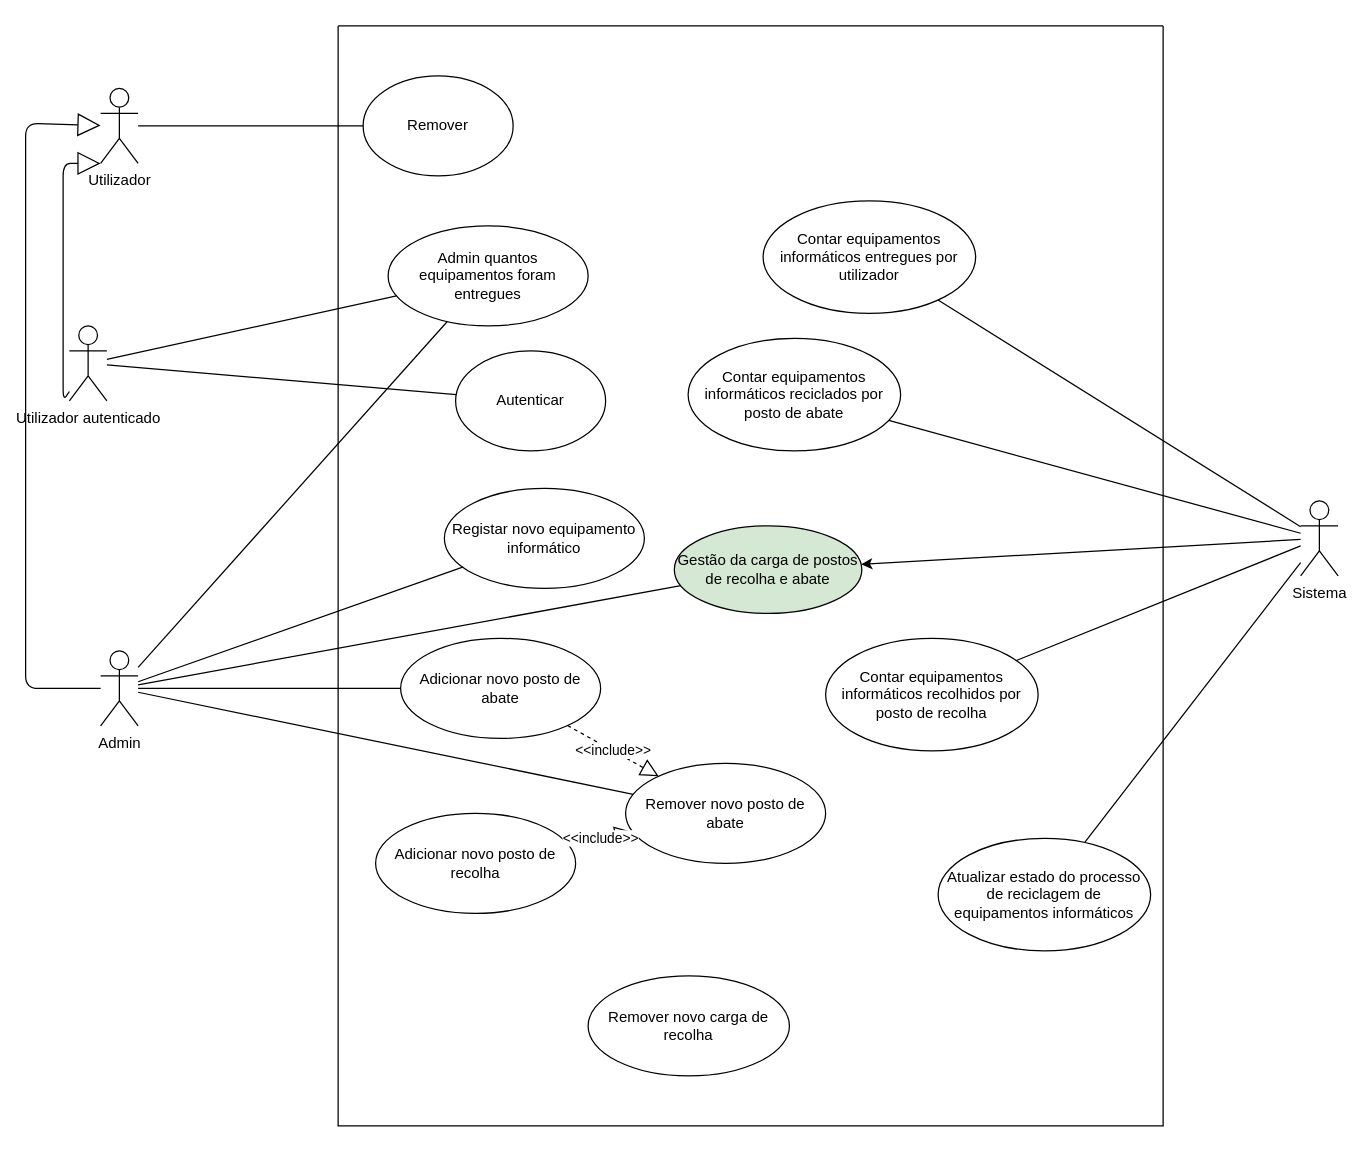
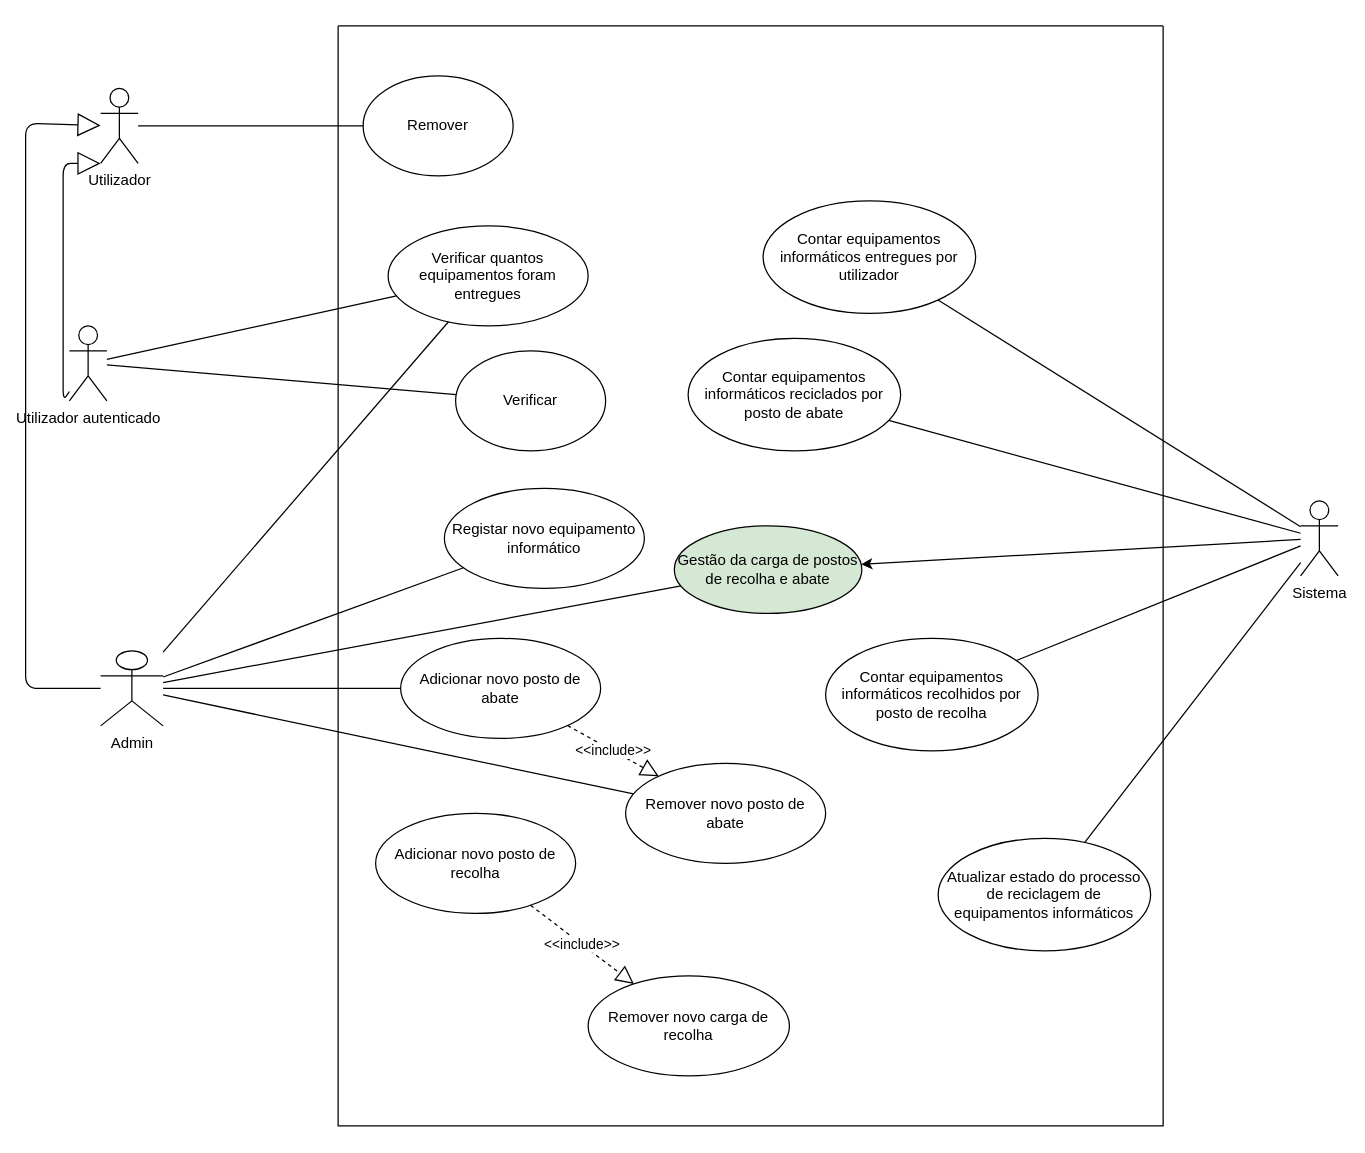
node "Admin quantos equipamentos foram entregues": label "Admin quantos equipamentos foram entregues" -> "Verificar quantos equipamentos foram entregues"
node "Autenticar": label "Autenticar" -> "Verificar"
node "Admin": size 38x75 -> 63x75
edge "Adicionar novo posto de recolha" -> "Remover novo posto de abate": now "Adicionar novo posto de recolha" -> "Remover novo carga de recolha"
